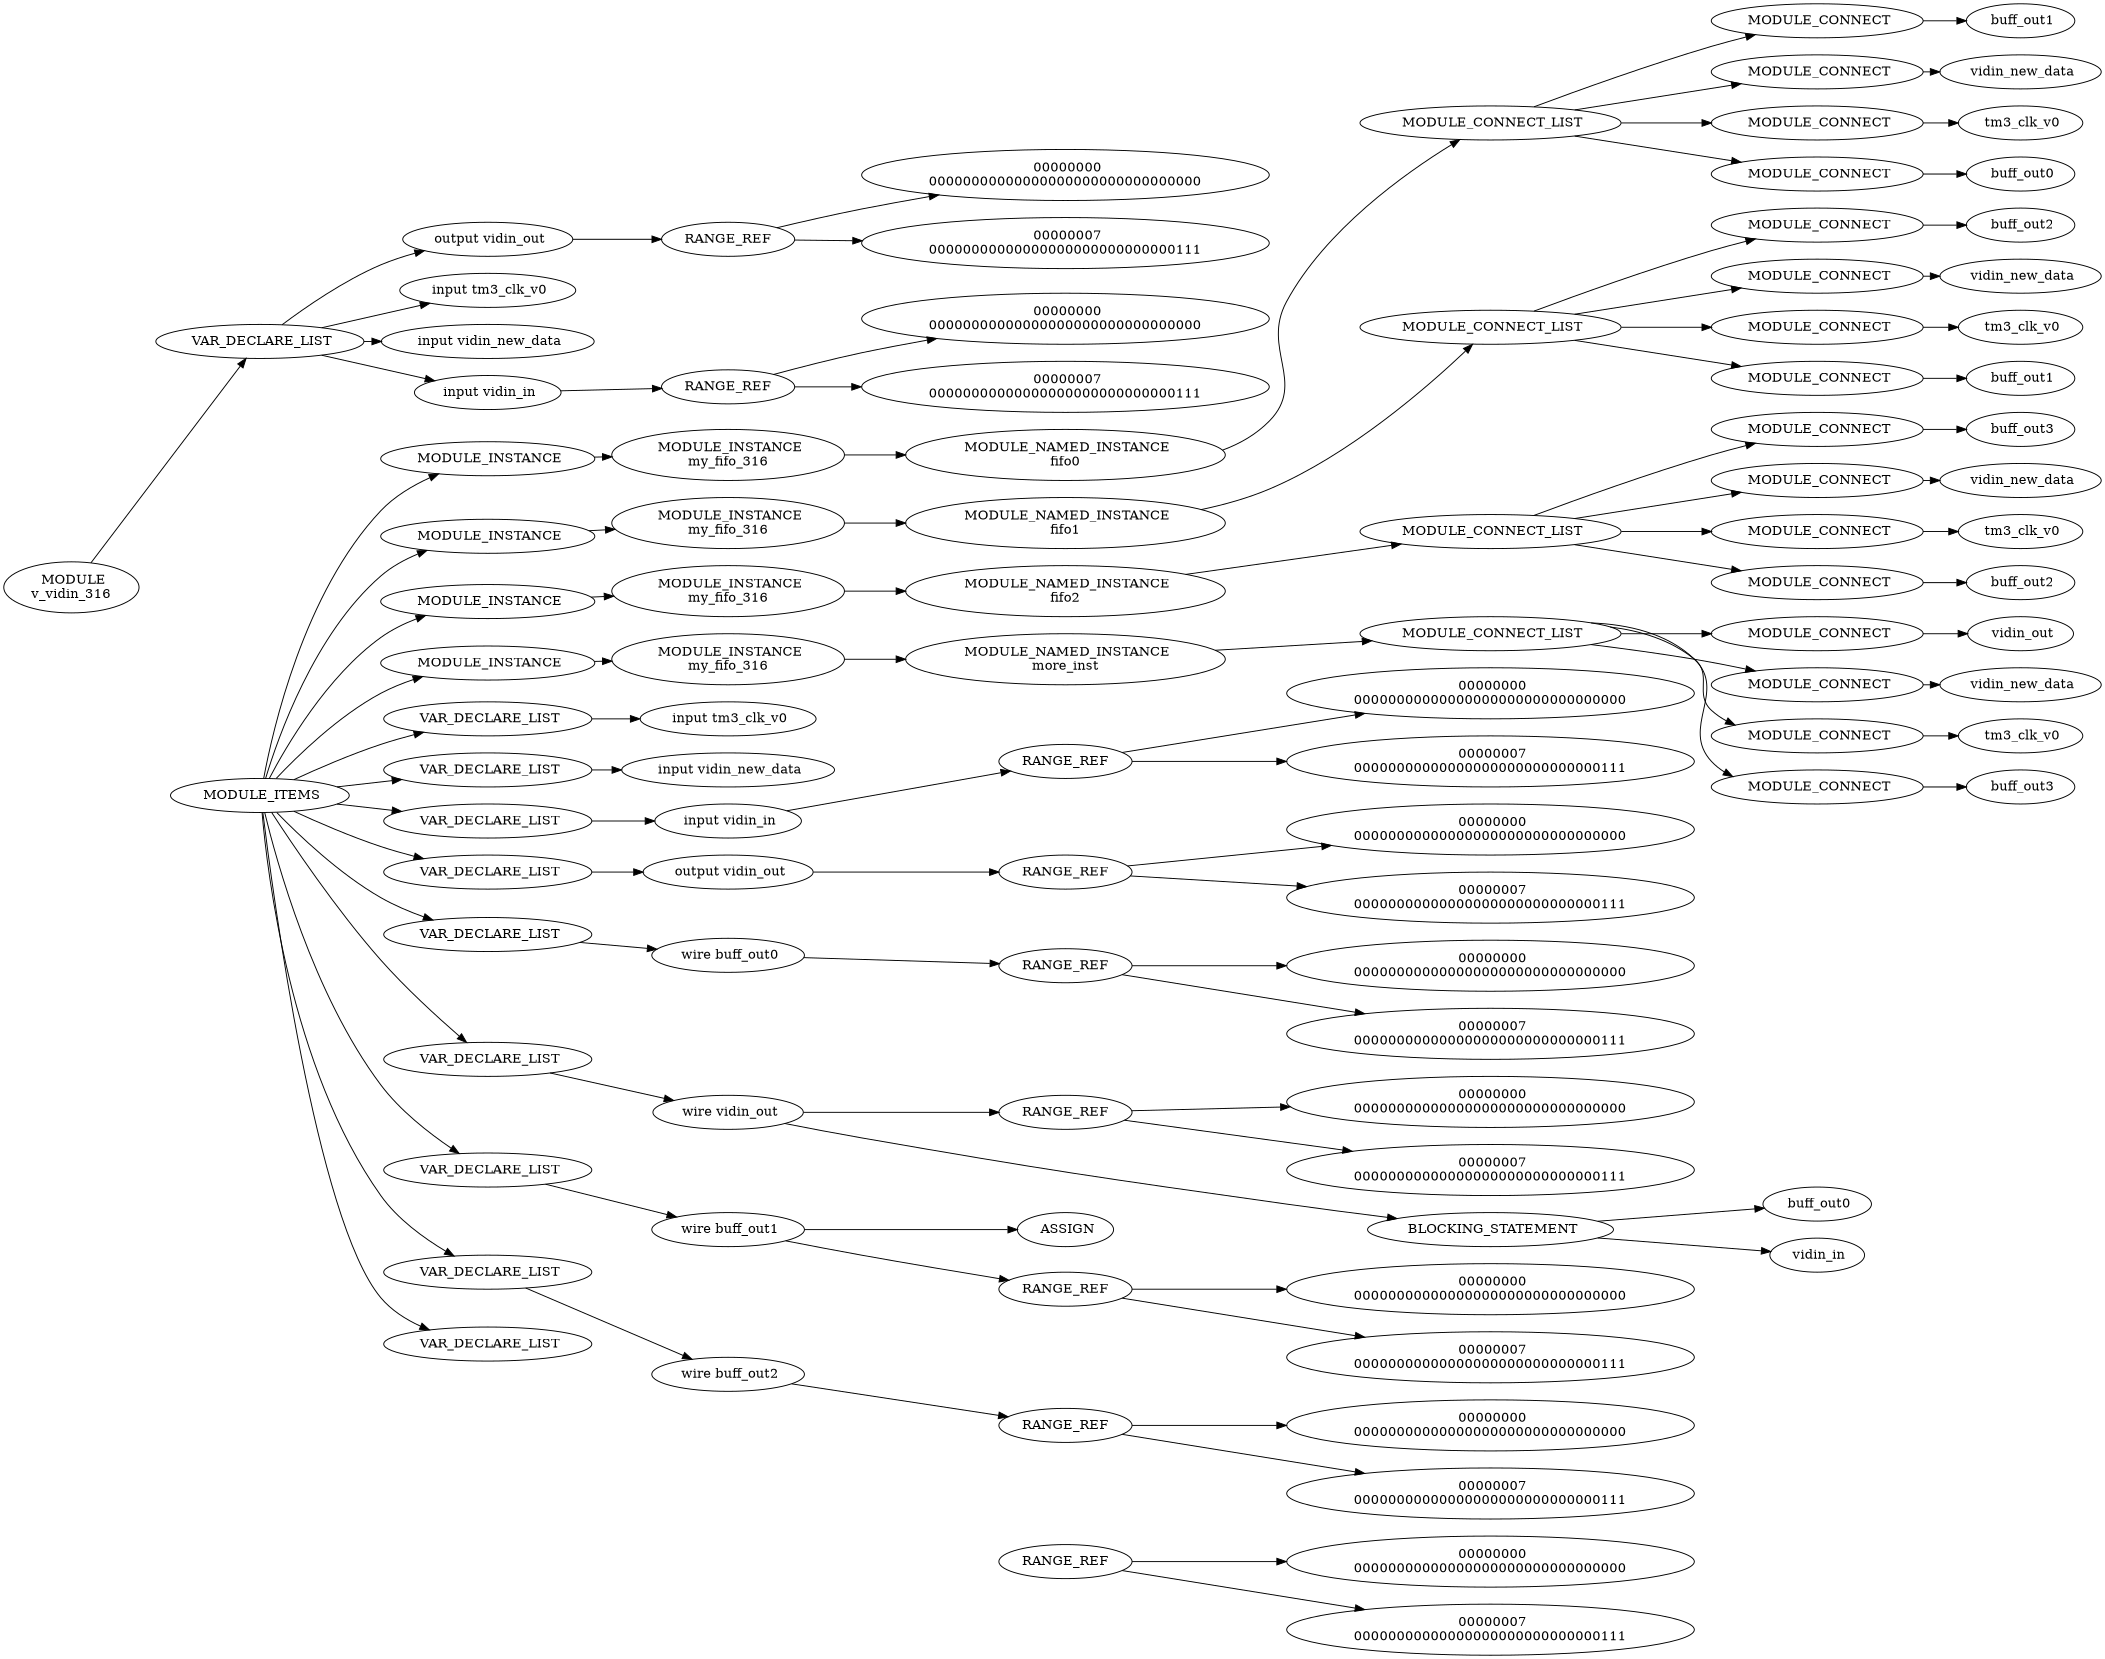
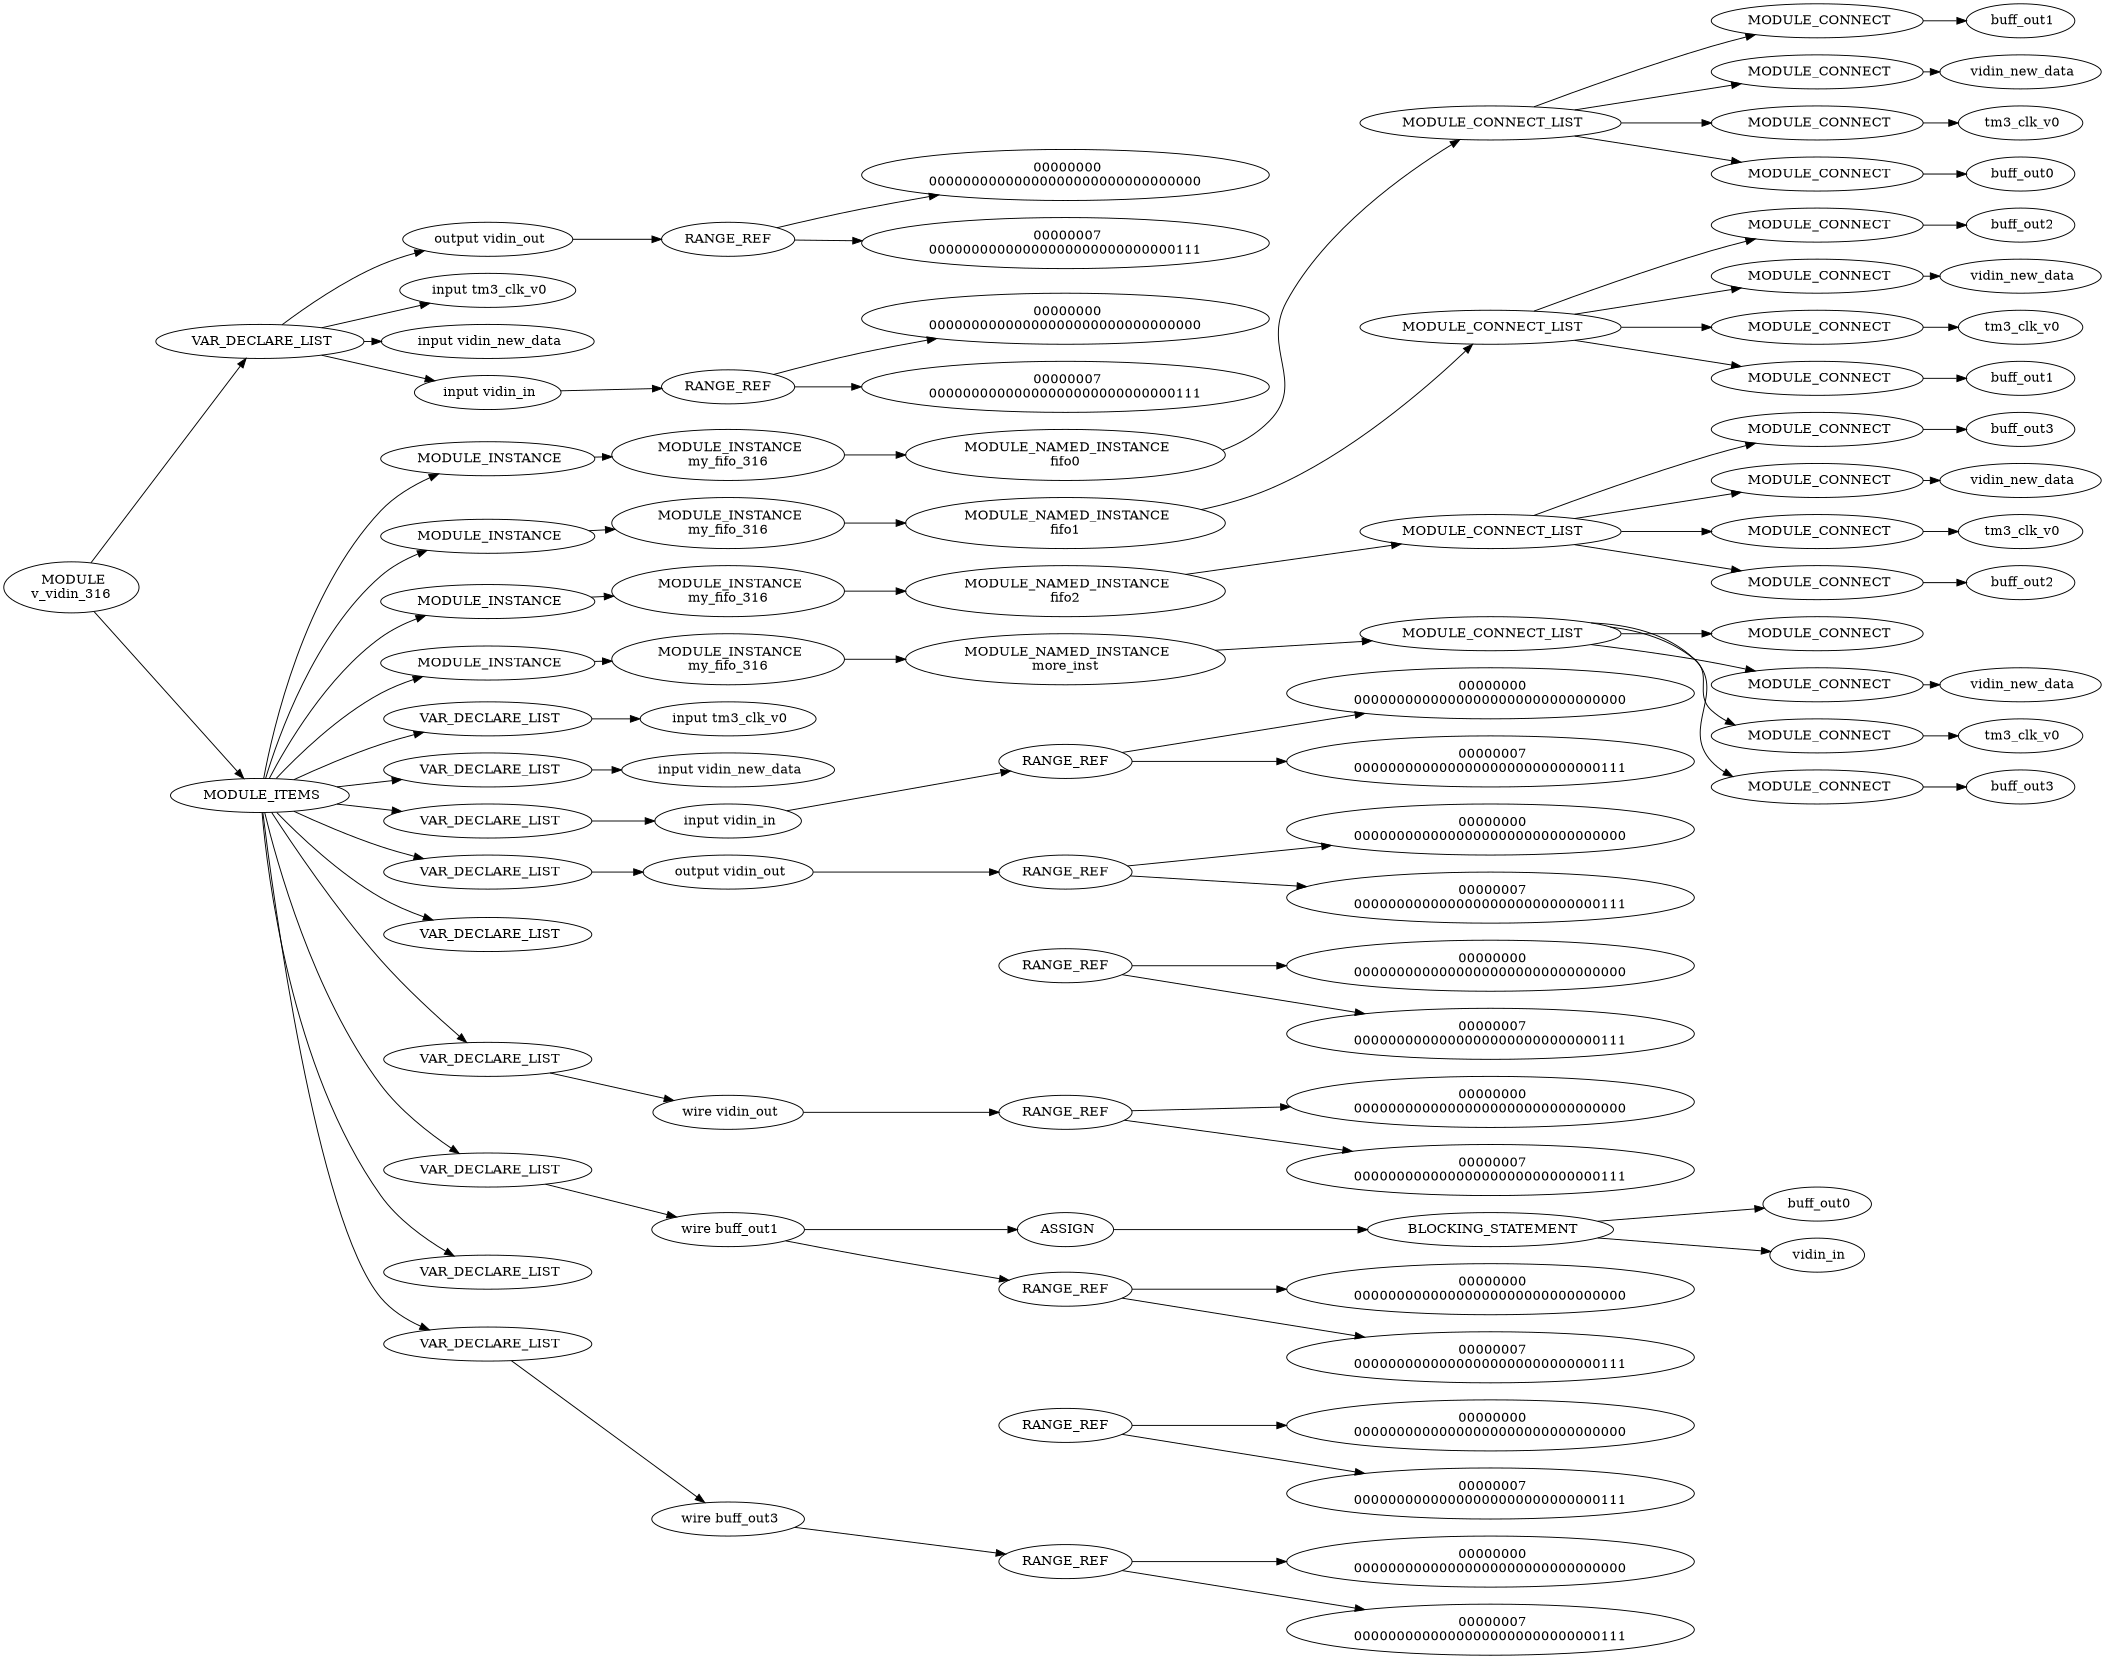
node "vidin_out": removed
edge "MODULE" -> "MODULE_ITEMS": added
node "wire buff_out0": removed
edge "wire vidin_out" -> "BLOCKING_STATEMENT": now "ASSIGN" -> "BLOCKING_STATEMENT"
node "wire buff_out2": removed
node "wire buff_out3": added
